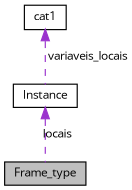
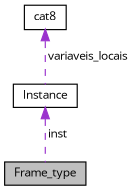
node "cat1": label "cat1" -> "cat8"
edge "Frame_type" -> "Instance": label " locais" -> " inst"
